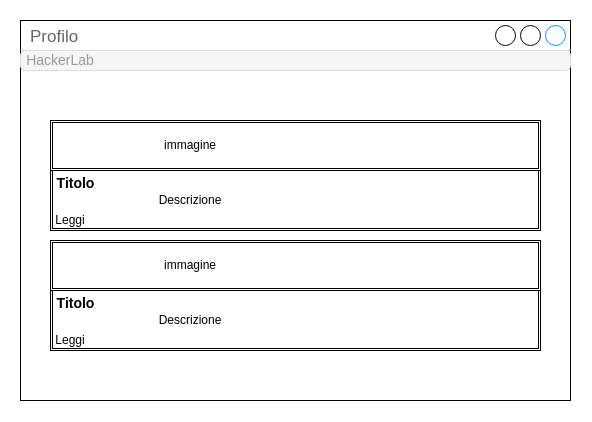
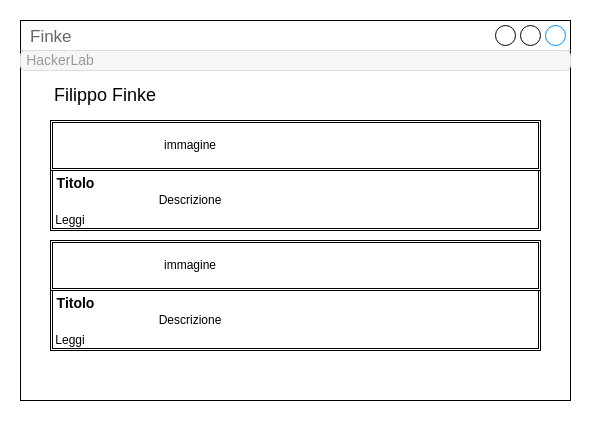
node "Profilo": label "Profilo" -> "Finke"
node "Filippo Finke": added
